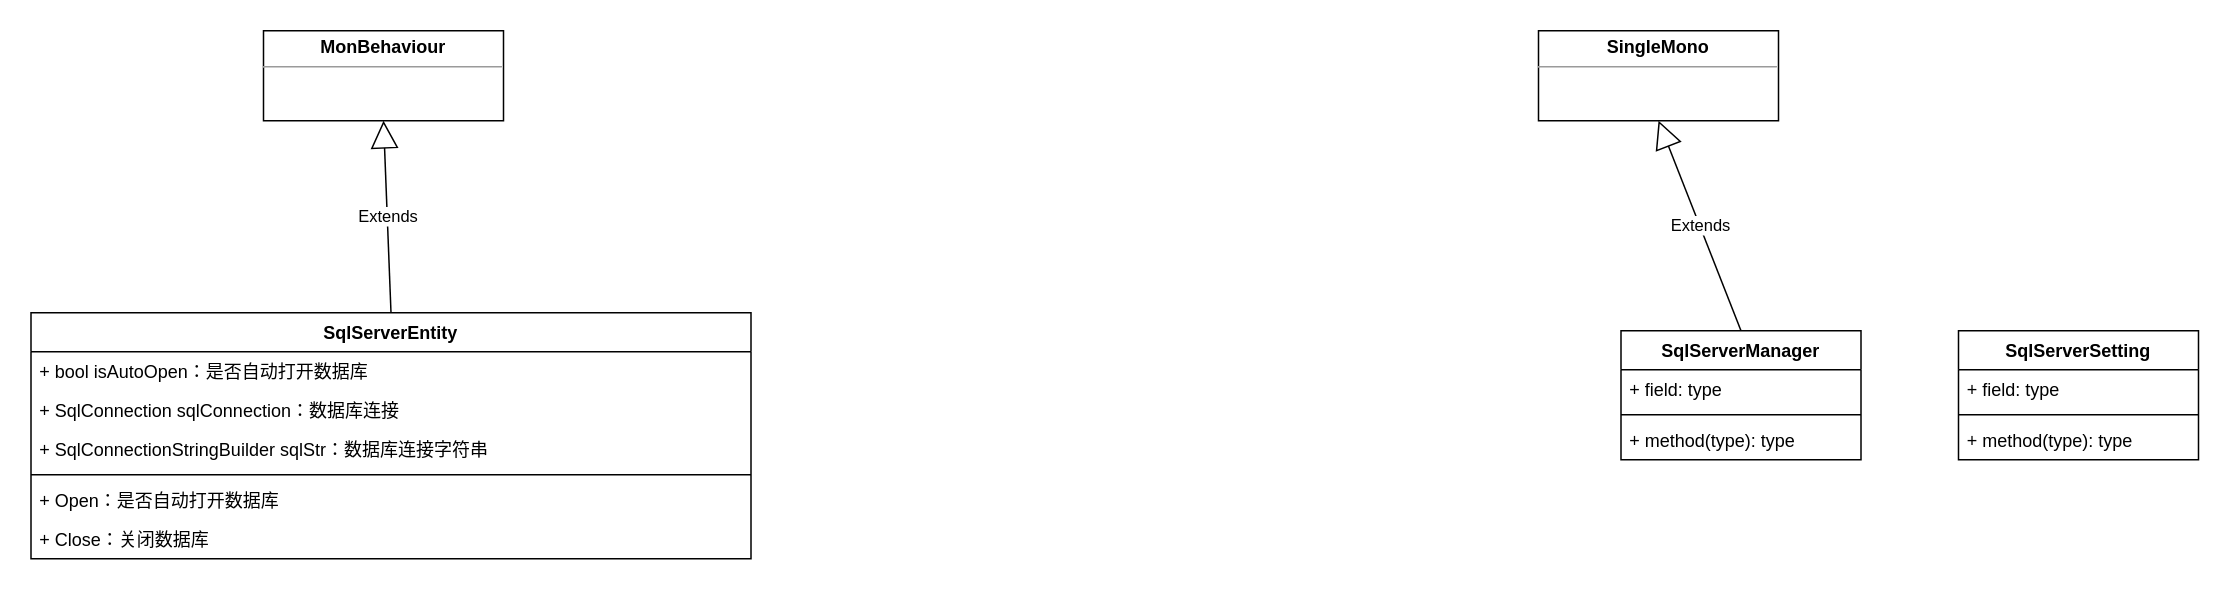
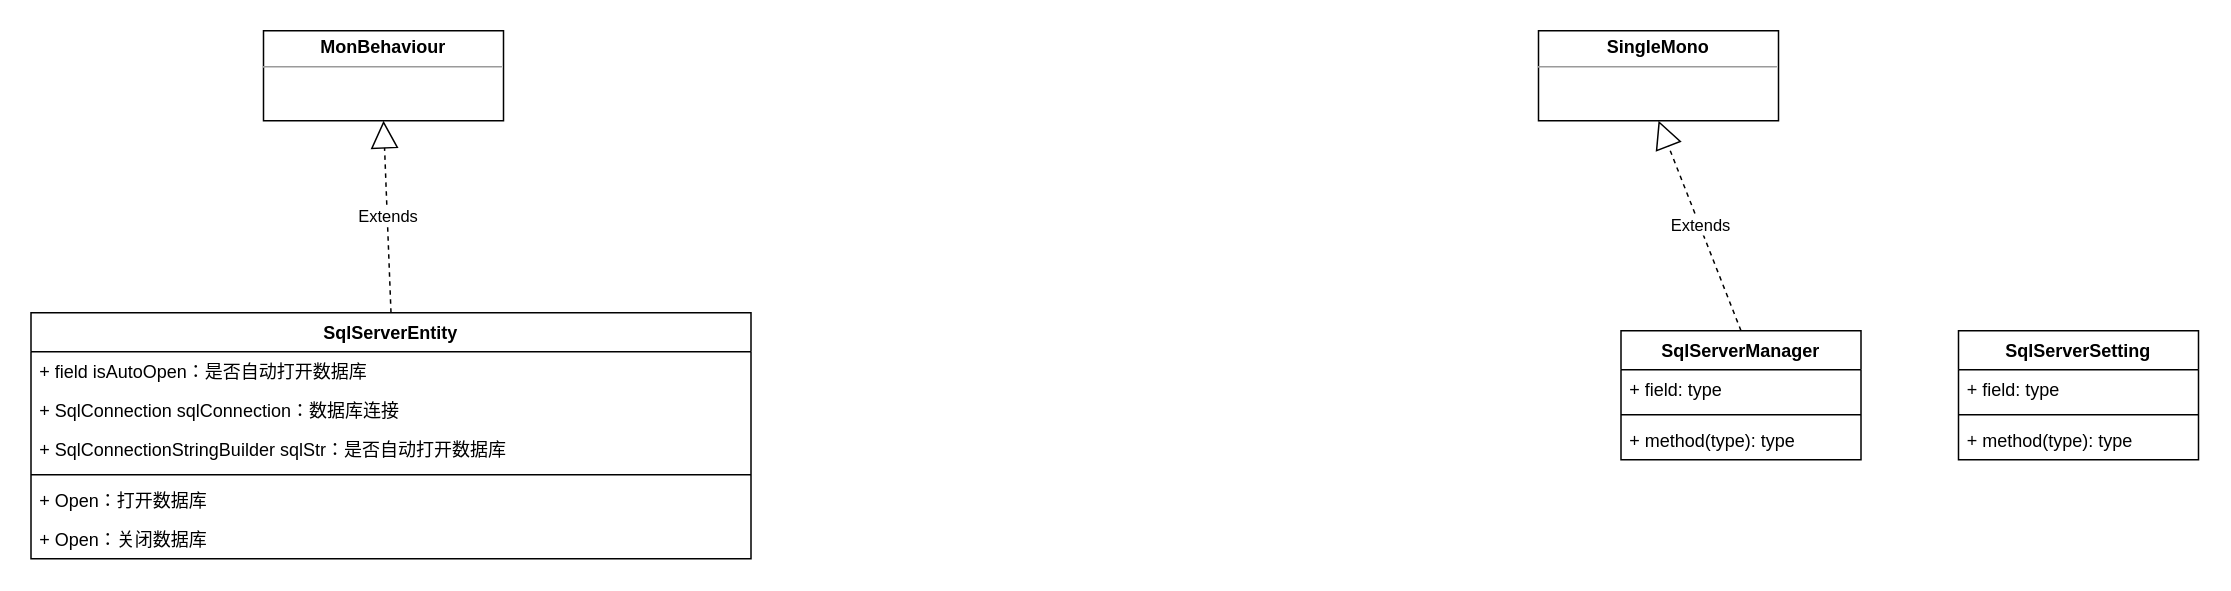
edge "SqlServerEntity" -> "MonBehaviour": style solid -> dashed
edge "SqlServerManager" -> "SingleMono": style solid -> dashed
node "+ bool isAutoOpen：是否自动打开数据库": label "+ bool isAutoOpen：是否自动打开数据库" -> "+ field isAutoOpen：是否自动打开数据库"
node "+ SqlConnectionStringBuilder sqlStr：数据库连接字符串": label "+ SqlConnectionStringBuilder sqlStr：数据库连接字符串" -> "+ SqlConnectionStringBuilder sqlStr：是否自动打开数据库"
node "+ Open：是否自动打开数据库": label "+ Open：是否自动打开数据库" -> "+ Open：打开数据库"
node "+ Close：关闭数据库": label "+ Close：关闭数据库" -> "+ Open：关闭数据库"
